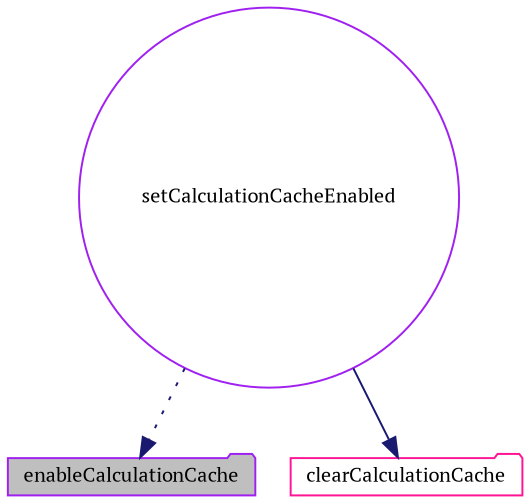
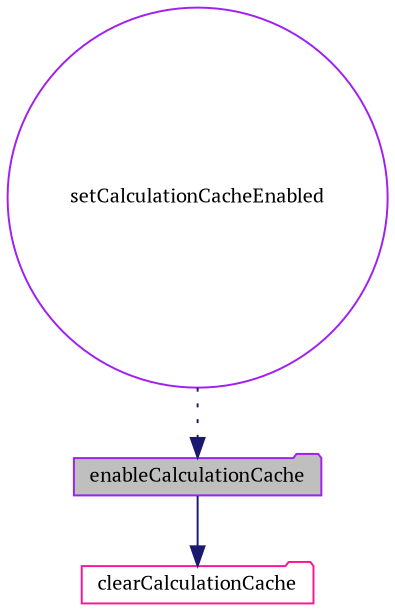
edge "setCalculationCacheEnabled" -> "clearCalculationCache": now "enableCalculationCache" -> "clearCalculationCache"
